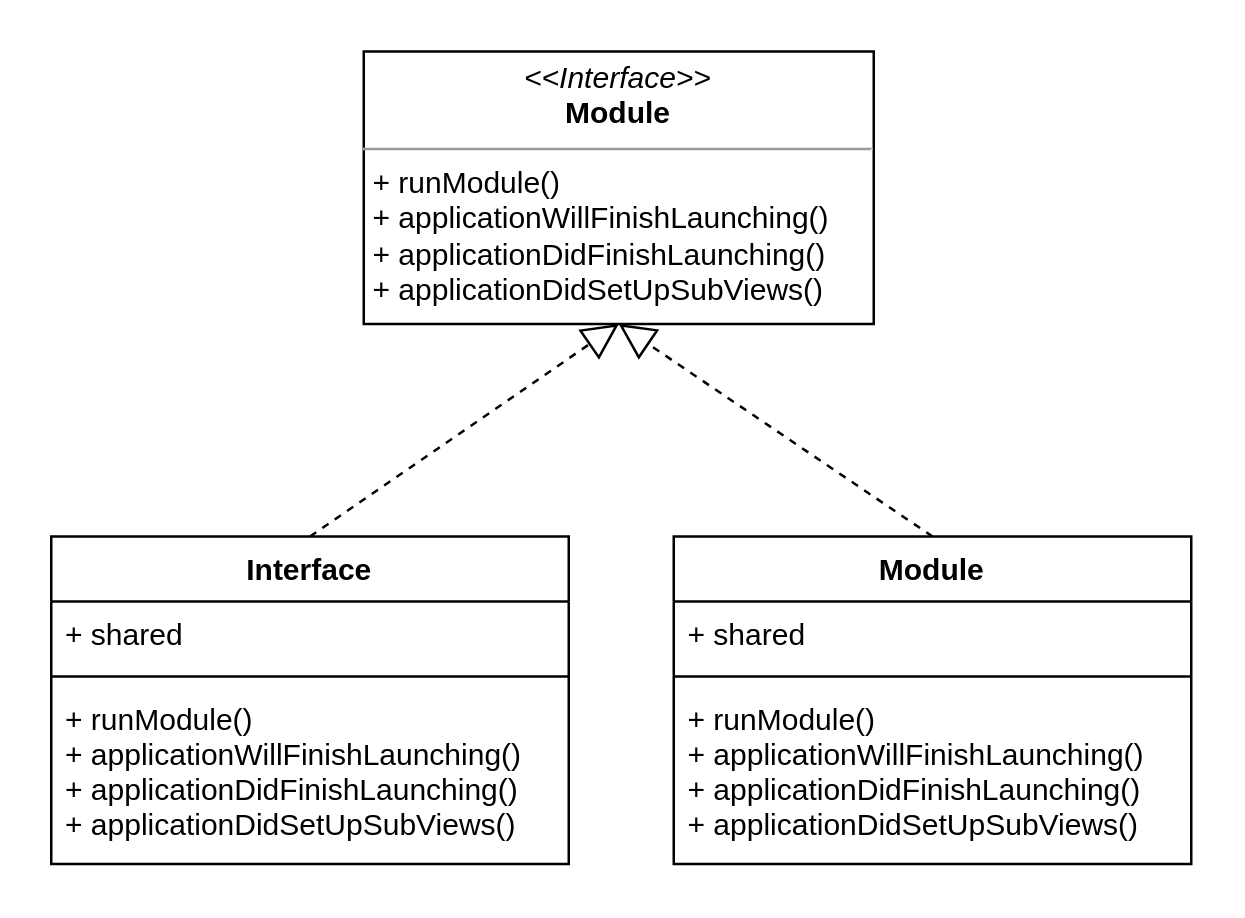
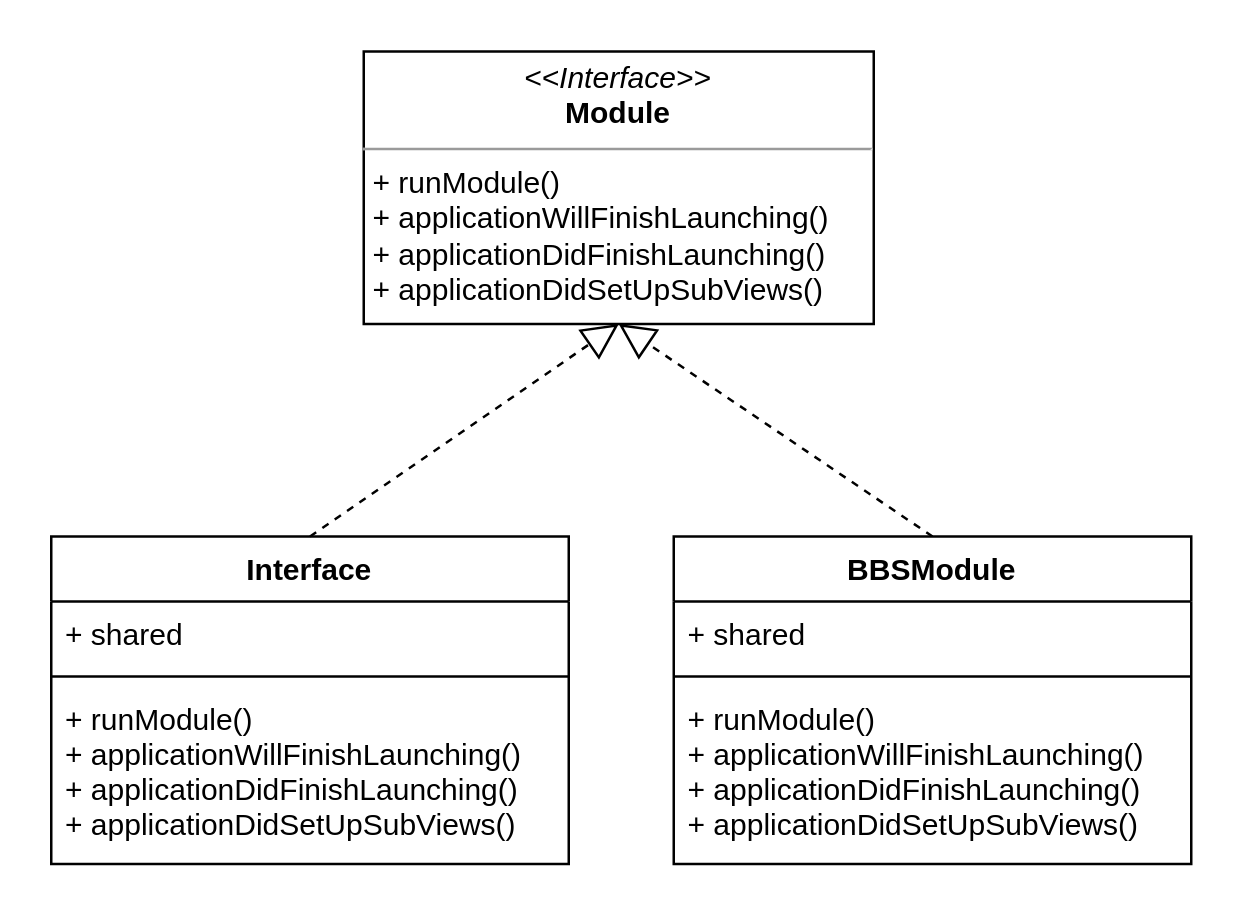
node "Module": label "Module" -> "BBSModule"
